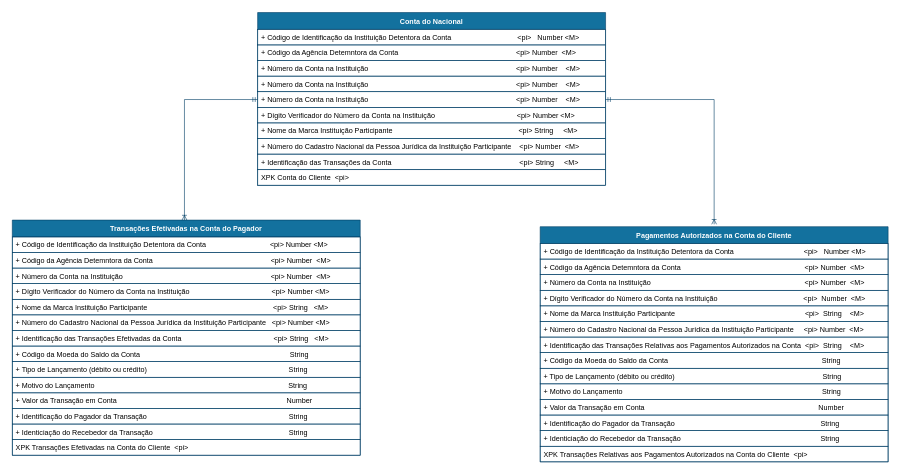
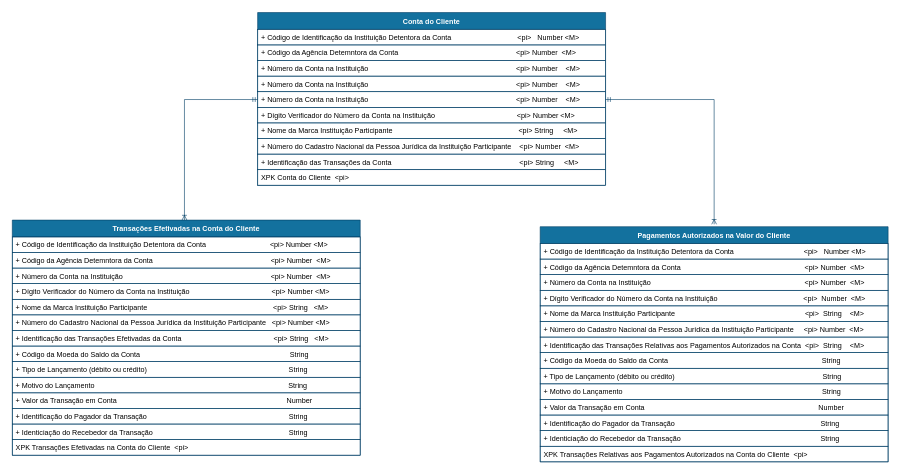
node "Conta do Nacional": label "Conta do Nacional" -> "Conta do Cliente"
node "Transações Efetivadas na Conta do Pagador": label "Transações Efetivadas na Conta do Pagador" -> "Transações Efetivadas na Conta do Cliente"
node "Pagamentos Autorizados na Conta do Cliente": label "Pagamentos Autorizados na Conta do Cliente" -> "Pagamentos Autorizados na Valor do Cliente"
